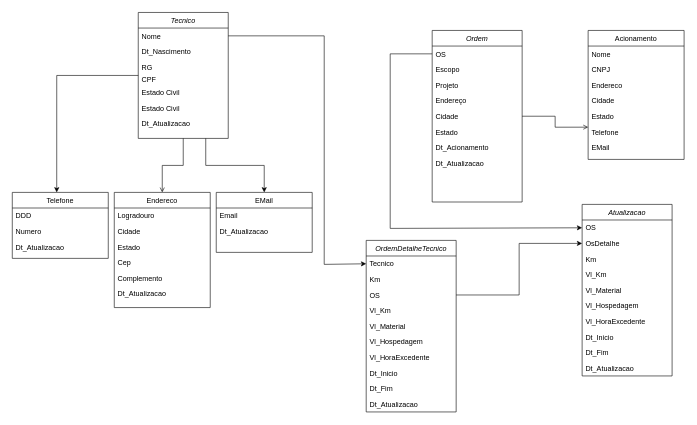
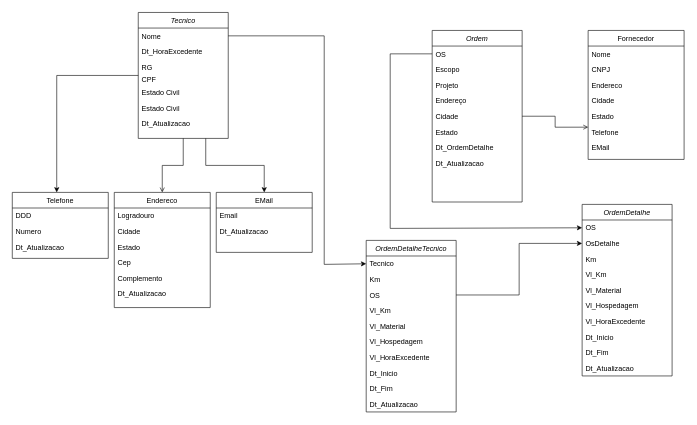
node "Acionamento": label "Acionamento" -> "Fornecedor"
node "Dt_Nascimento": label "Dt_Nascimento" -> "Dt_HoraExcedente"
node "Dt_Acionamento": label "Dt_Acionamento" -> "Dt_OrdemDetalhe"
node "Atualizacao": label "Atualizacao" -> "OrdemDetalhe"
